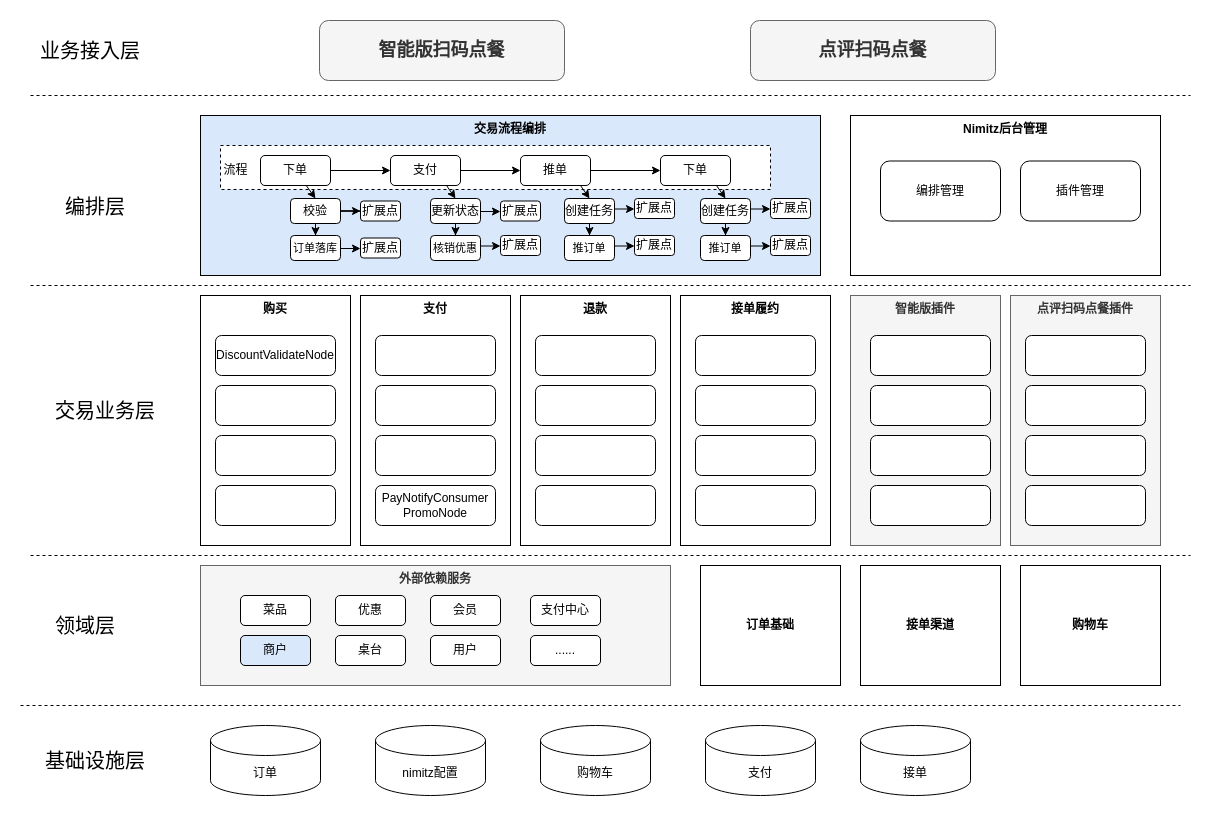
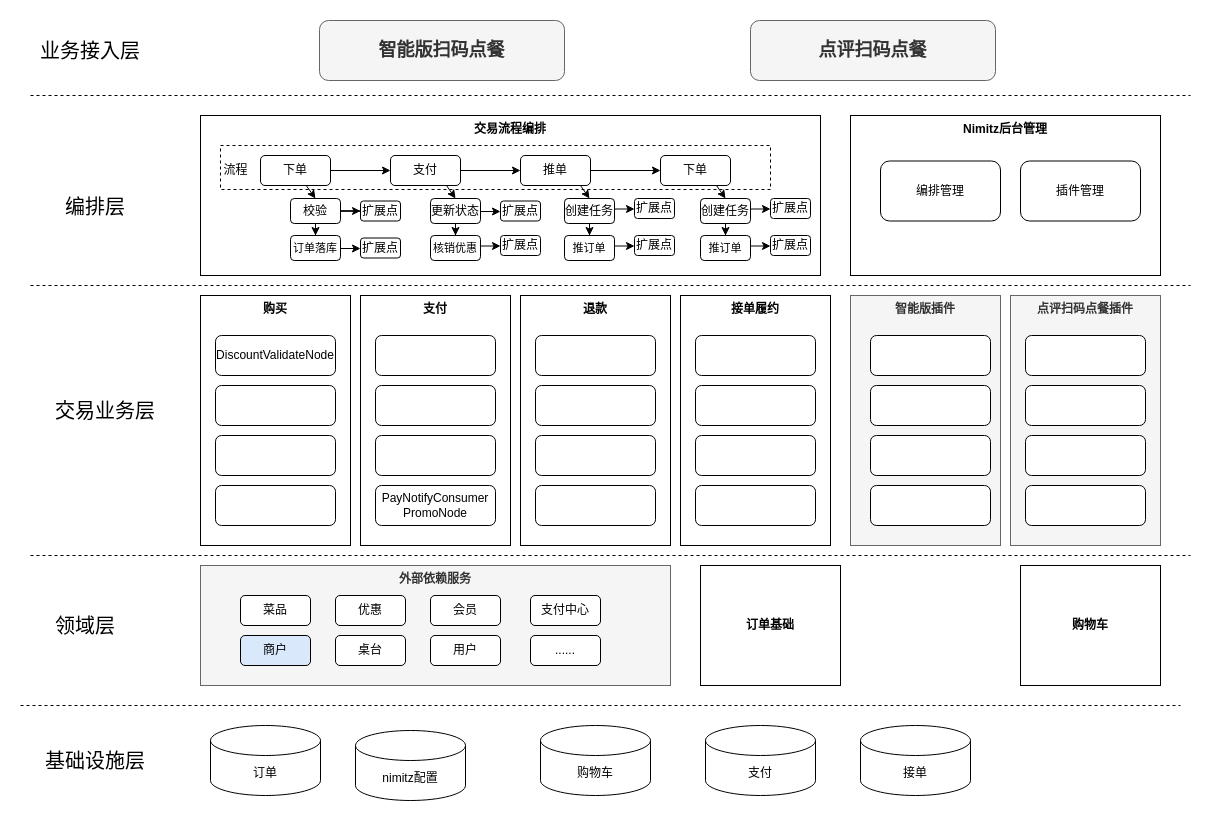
node "交易流程编排": fillcolor #dae8fc -> #ffffff
node "接单渠道": removed
node "nimitz配置": moved (431, 761) -> (411, 766)
